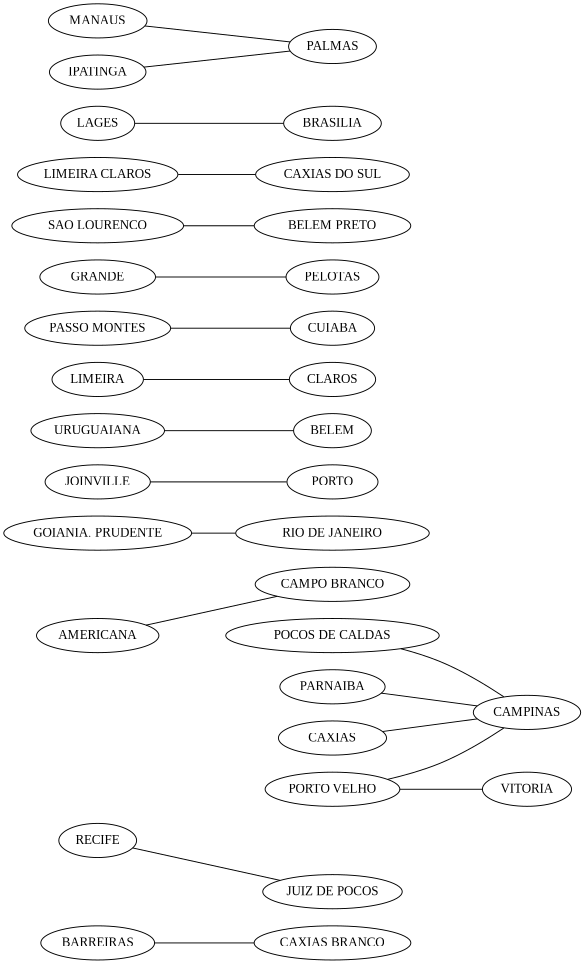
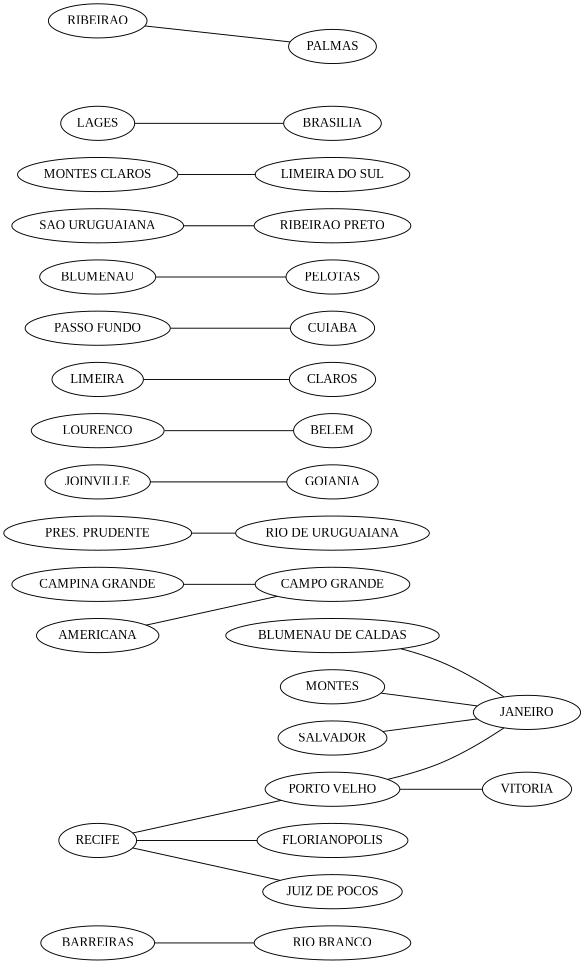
node "MANAUS": label "MANAUS" -> "RIBEIRAO"
node "IPATINGA": removed
node "LIMEIRA CLAROS": label "LIMEIRA CLAROS" -> "MONTES CLAROS"
node "CAXIAS DO SUL": label "CAXIAS DO SUL" -> "LIMEIRA DO SUL"
node "SAO LOURENCO": label "SAO LOURENCO" -> "SAO URUGUAIANA"
node "BELEM PRETO": label "BELEM PRETO" -> "RIBEIRAO PRETO"
node "GRANDE": label "GRANDE" -> "BLUMENAU"
node "PASSO MONTES": label "PASSO MONTES" -> "PASSO FUNDO"
node "URUGUAIANA": label "URUGUAIANA" -> "LOURENCO"
node "PORTO": label "PORTO" -> "GOIANIA"
node "GOIANIA. PRUDENTE": label "GOIANIA. PRUDENTE" -> "PRES. PRUDENTE"
node "RIO DE JANEIRO": label "RIO DE JANEIRO" -> "RIO DE URUGUAIANA"
node "CAMPINA GRANDE": added
node "CAMPO BRANCO": label "CAMPO BRANCO" -> "CAMPO GRANDE"
node "POCOS DE CALDAS": label "POCOS DE CALDAS" -> "BLUMENAU DE CALDAS"
node "PARNAIBA": label "PARNAIBA" -> "MONTES"
node "CAMPINAS": label "CAMPINAS" -> "JANEIRO"
node "CAXIAS": label "CAXIAS" -> "SALVADOR"
edge "PORTO VELHO" -- "RECIFE": added
node "FLORIANOPOLIS": added
node "CAXIAS BRANCO": label "CAXIAS BRANCO" -> "RIO BRANCO"
